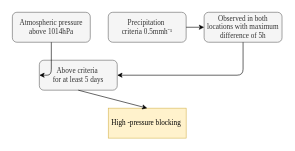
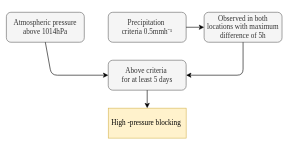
node "Atmospheric pressure above 1014hPa": moved (51, 27) -> (45, 27)
node "Above criteria for at least 5 days": moved (78, 75) -> (147, 75)
